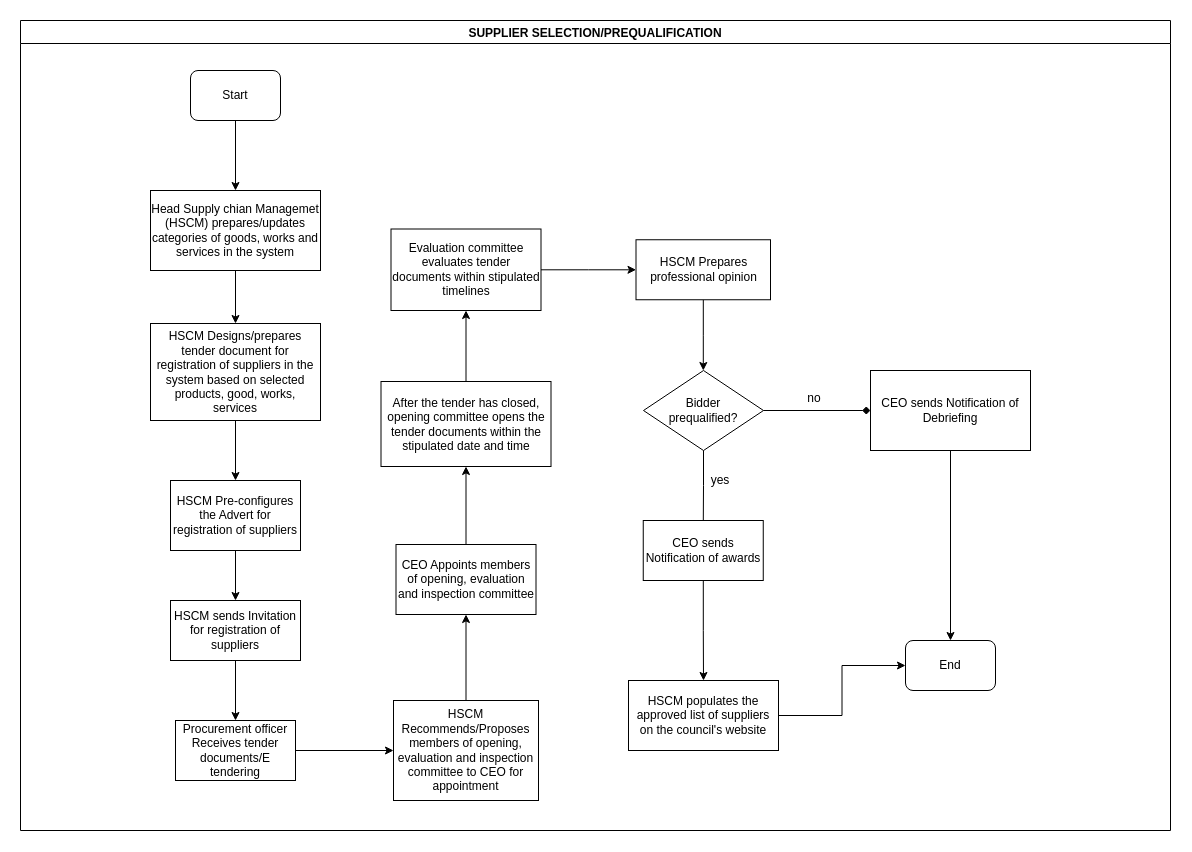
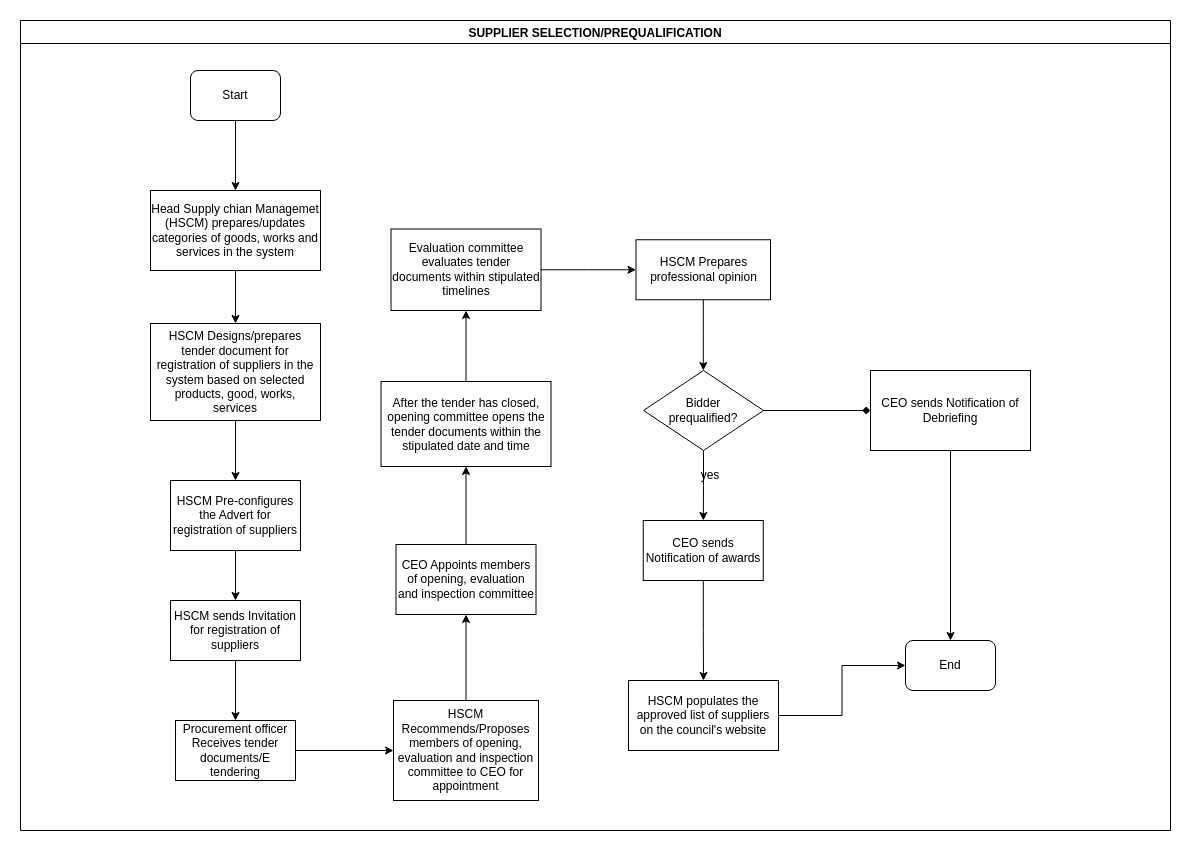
node "no": removed
node "yes": moved (721, 481) -> (711, 476)
edge "Bidder prequalified?" -- "CEO sends Notification of awards": arrowhead none -> classic
